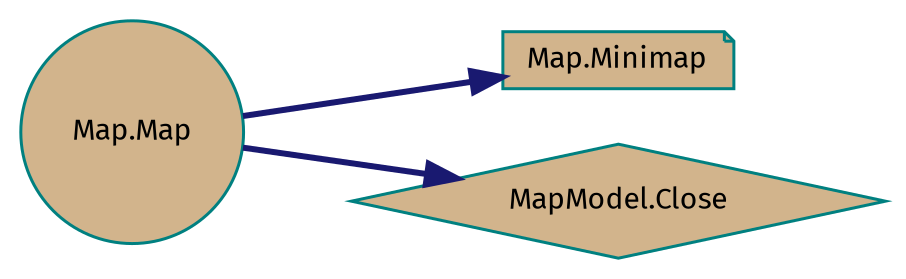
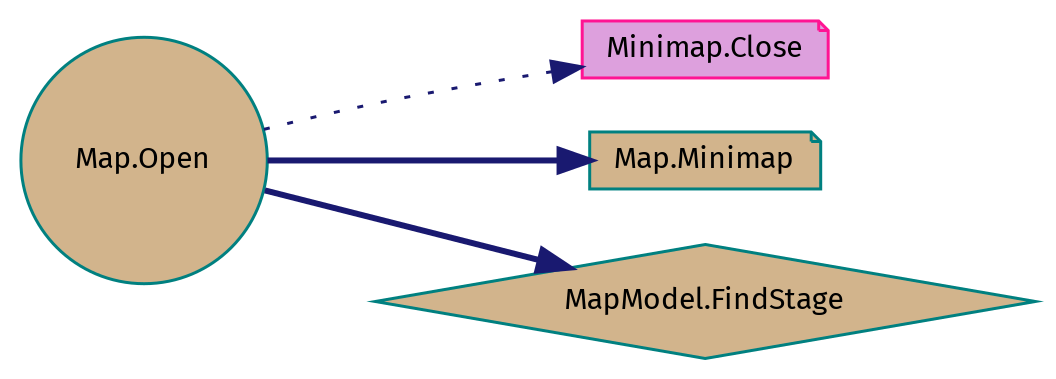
node "Minimap.Close": added
node "Map.Map": label "Map.Map" -> "Map.Open"
node "MapModel.Close": label "MapModel.Close" -> "MapModel.FindStage"
